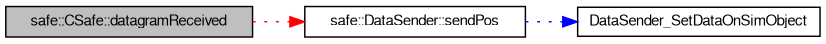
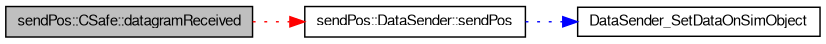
node "safe::CSafe::datagramReceived": label "safe::CSafe::datagramReceived" -> "sendPos::CSafe::datagramReceived"
node "safe::DataSender::sendPos": label "safe::DataSender::sendPos" -> "sendPos::DataSender::sendPos"
